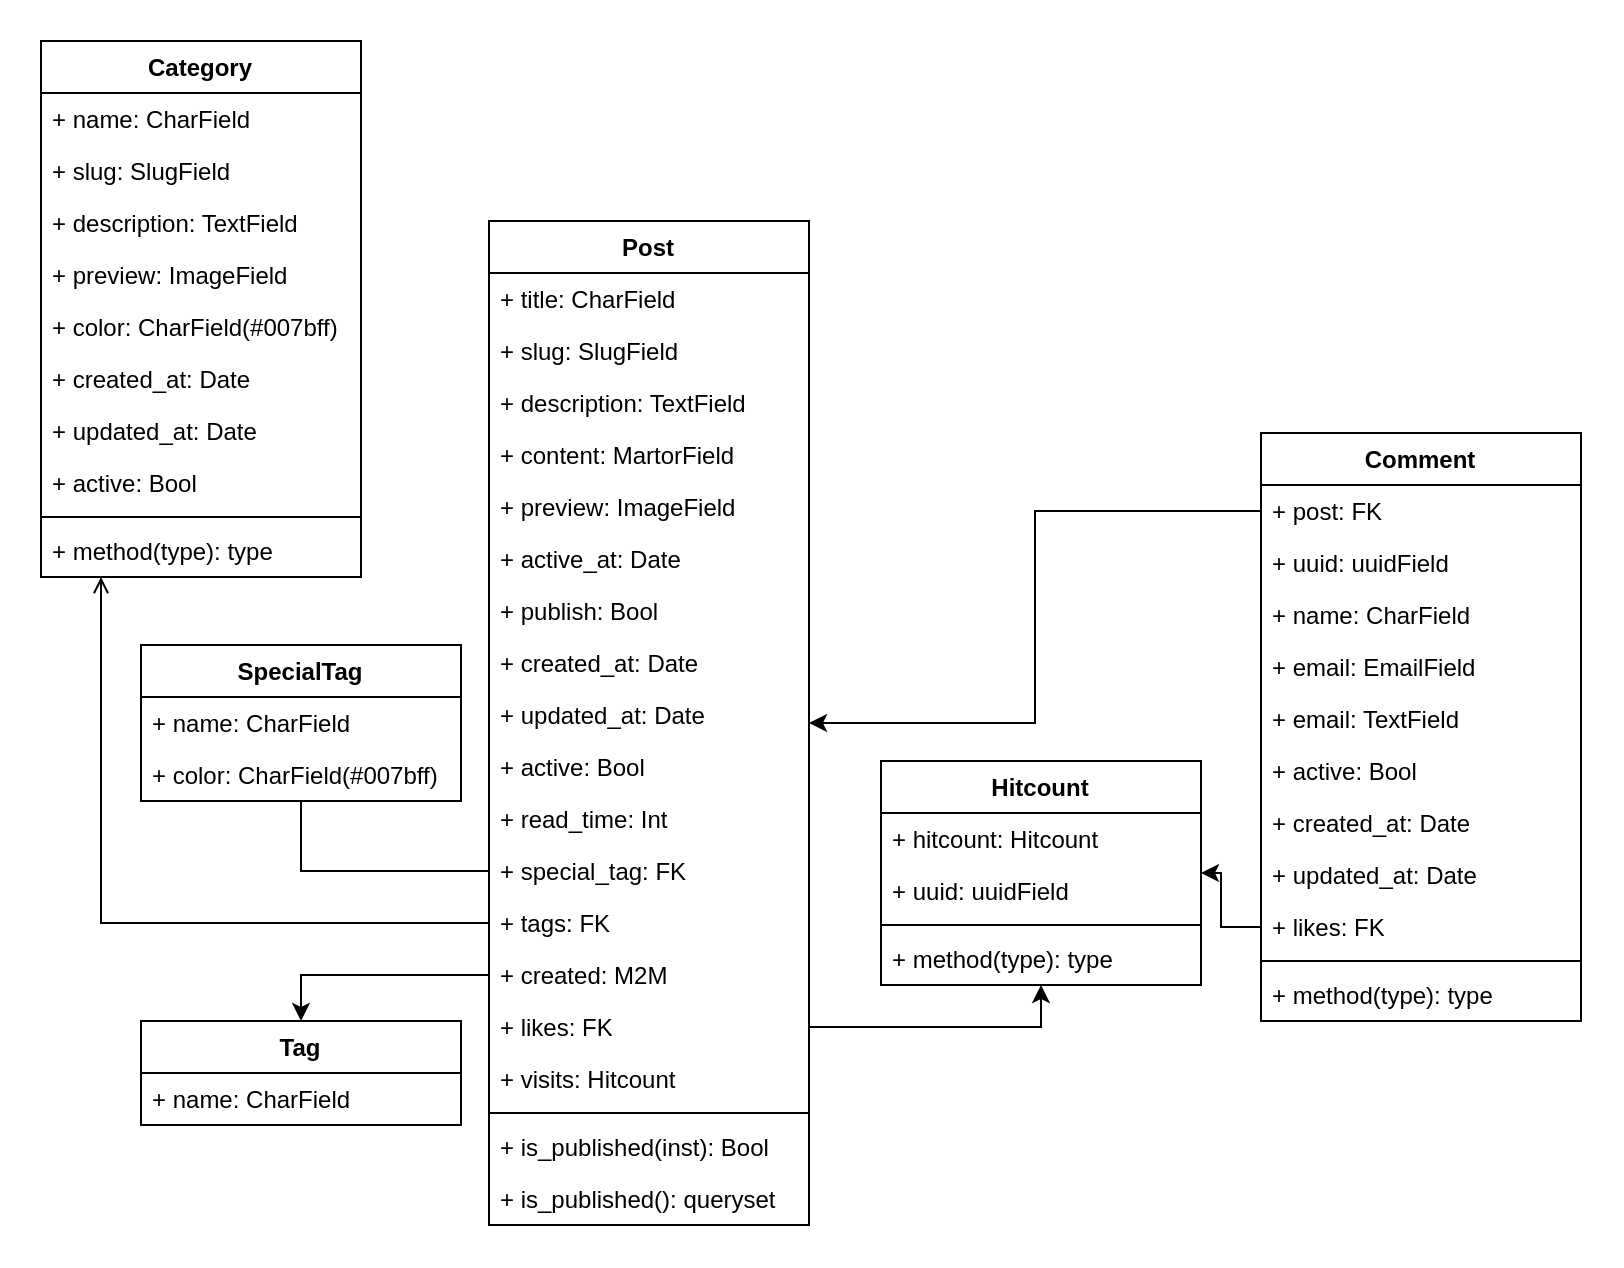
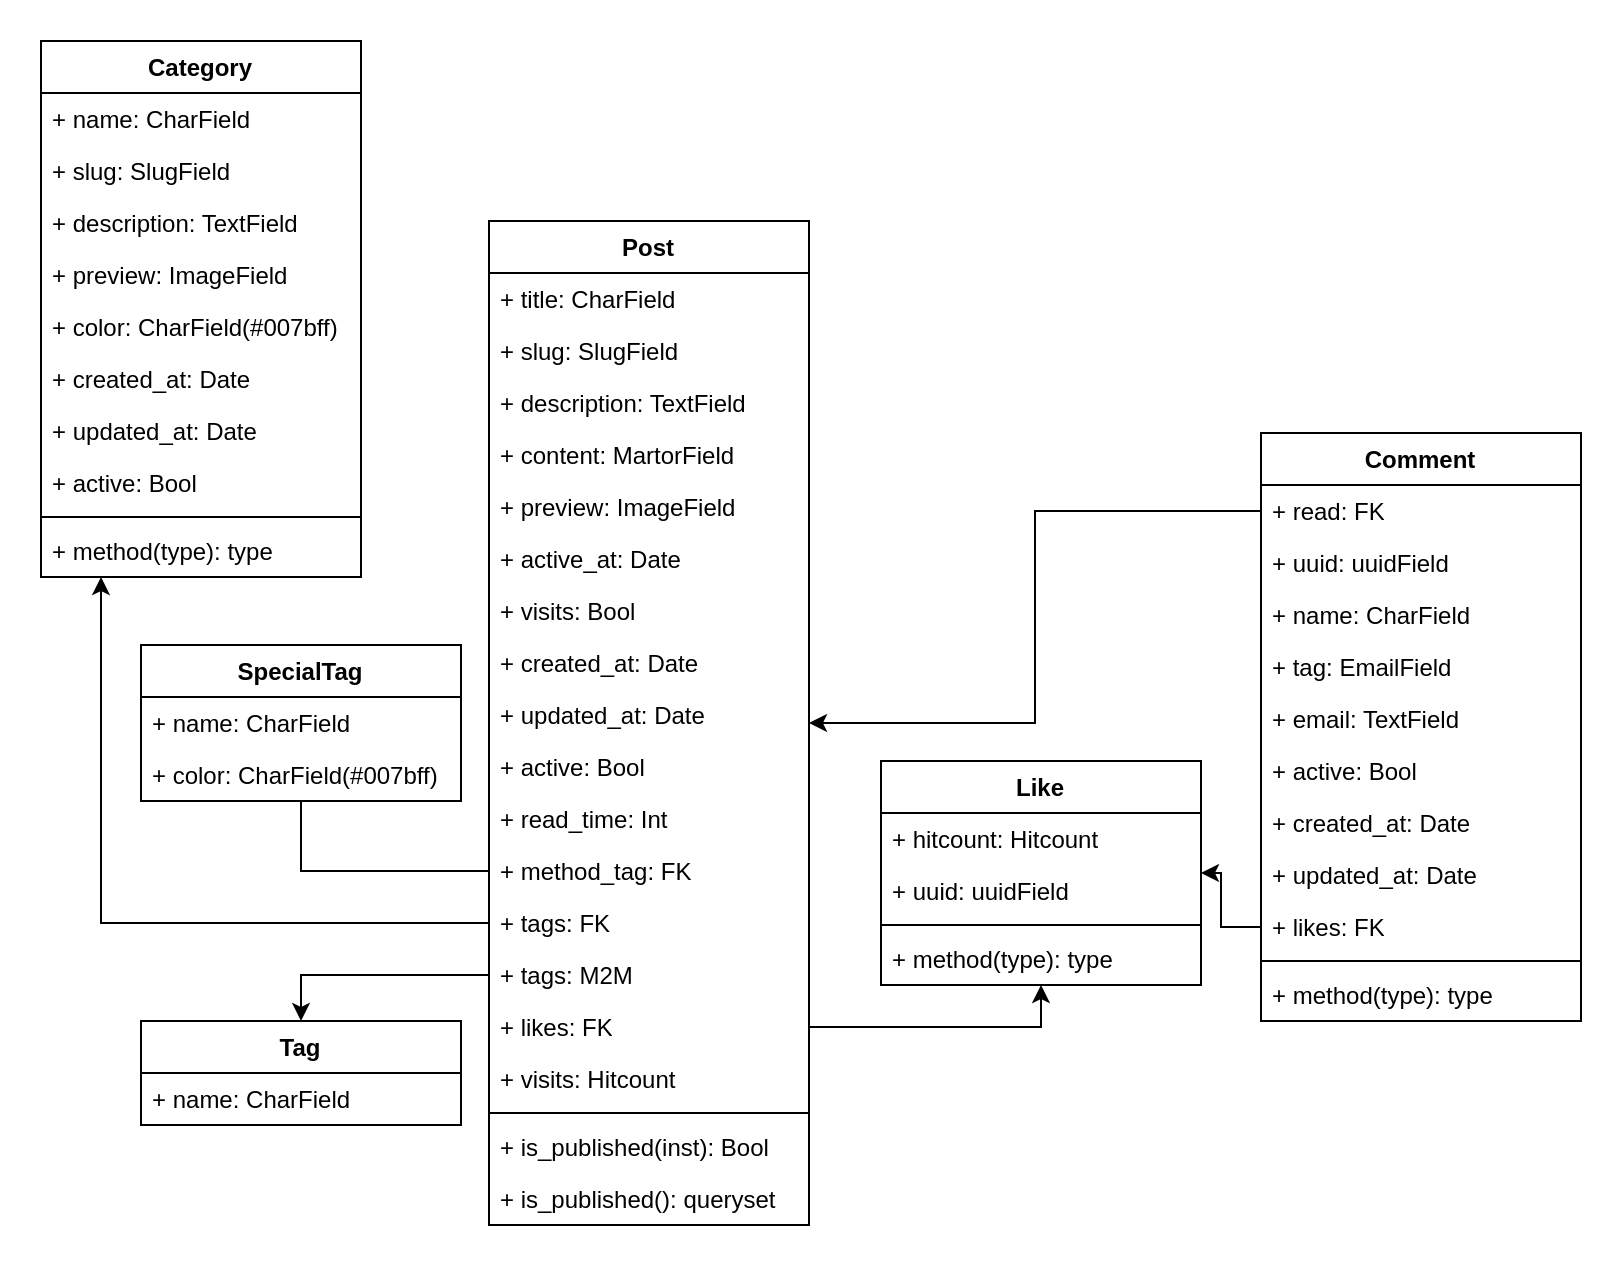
node "+ post: FK": label "+ post: FK" -> "+ read: FK"
edge "+ tags: FK" -> "Category": arrowhead open -> classic
node "+ publish: Bool": label "+ publish: Bool" -> "+ visits: Bool"
node "+ email: EmailField": label "+ email: EmailField" -> "+ tag: EmailField"
node "Hitcount": label "Hitcount" -> "Like"
node "+ special_tag: FK": label "+ special_tag: FK" -> "+ method_tag: FK"
node "+ created: M2M": label "+ created: M2M" -> "+ tags: M2M"
